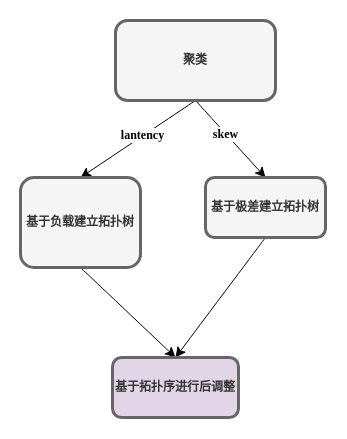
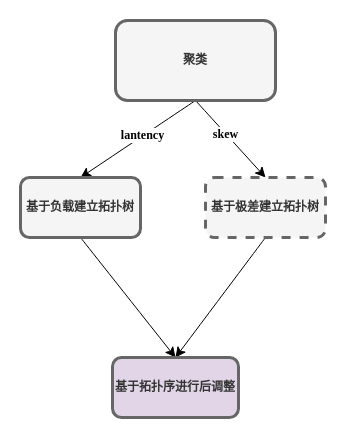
node "基于极差建立拓扑树": style solid -> dashed
node "基于负载建立拓扑树": size 120x90 -> 120x60
